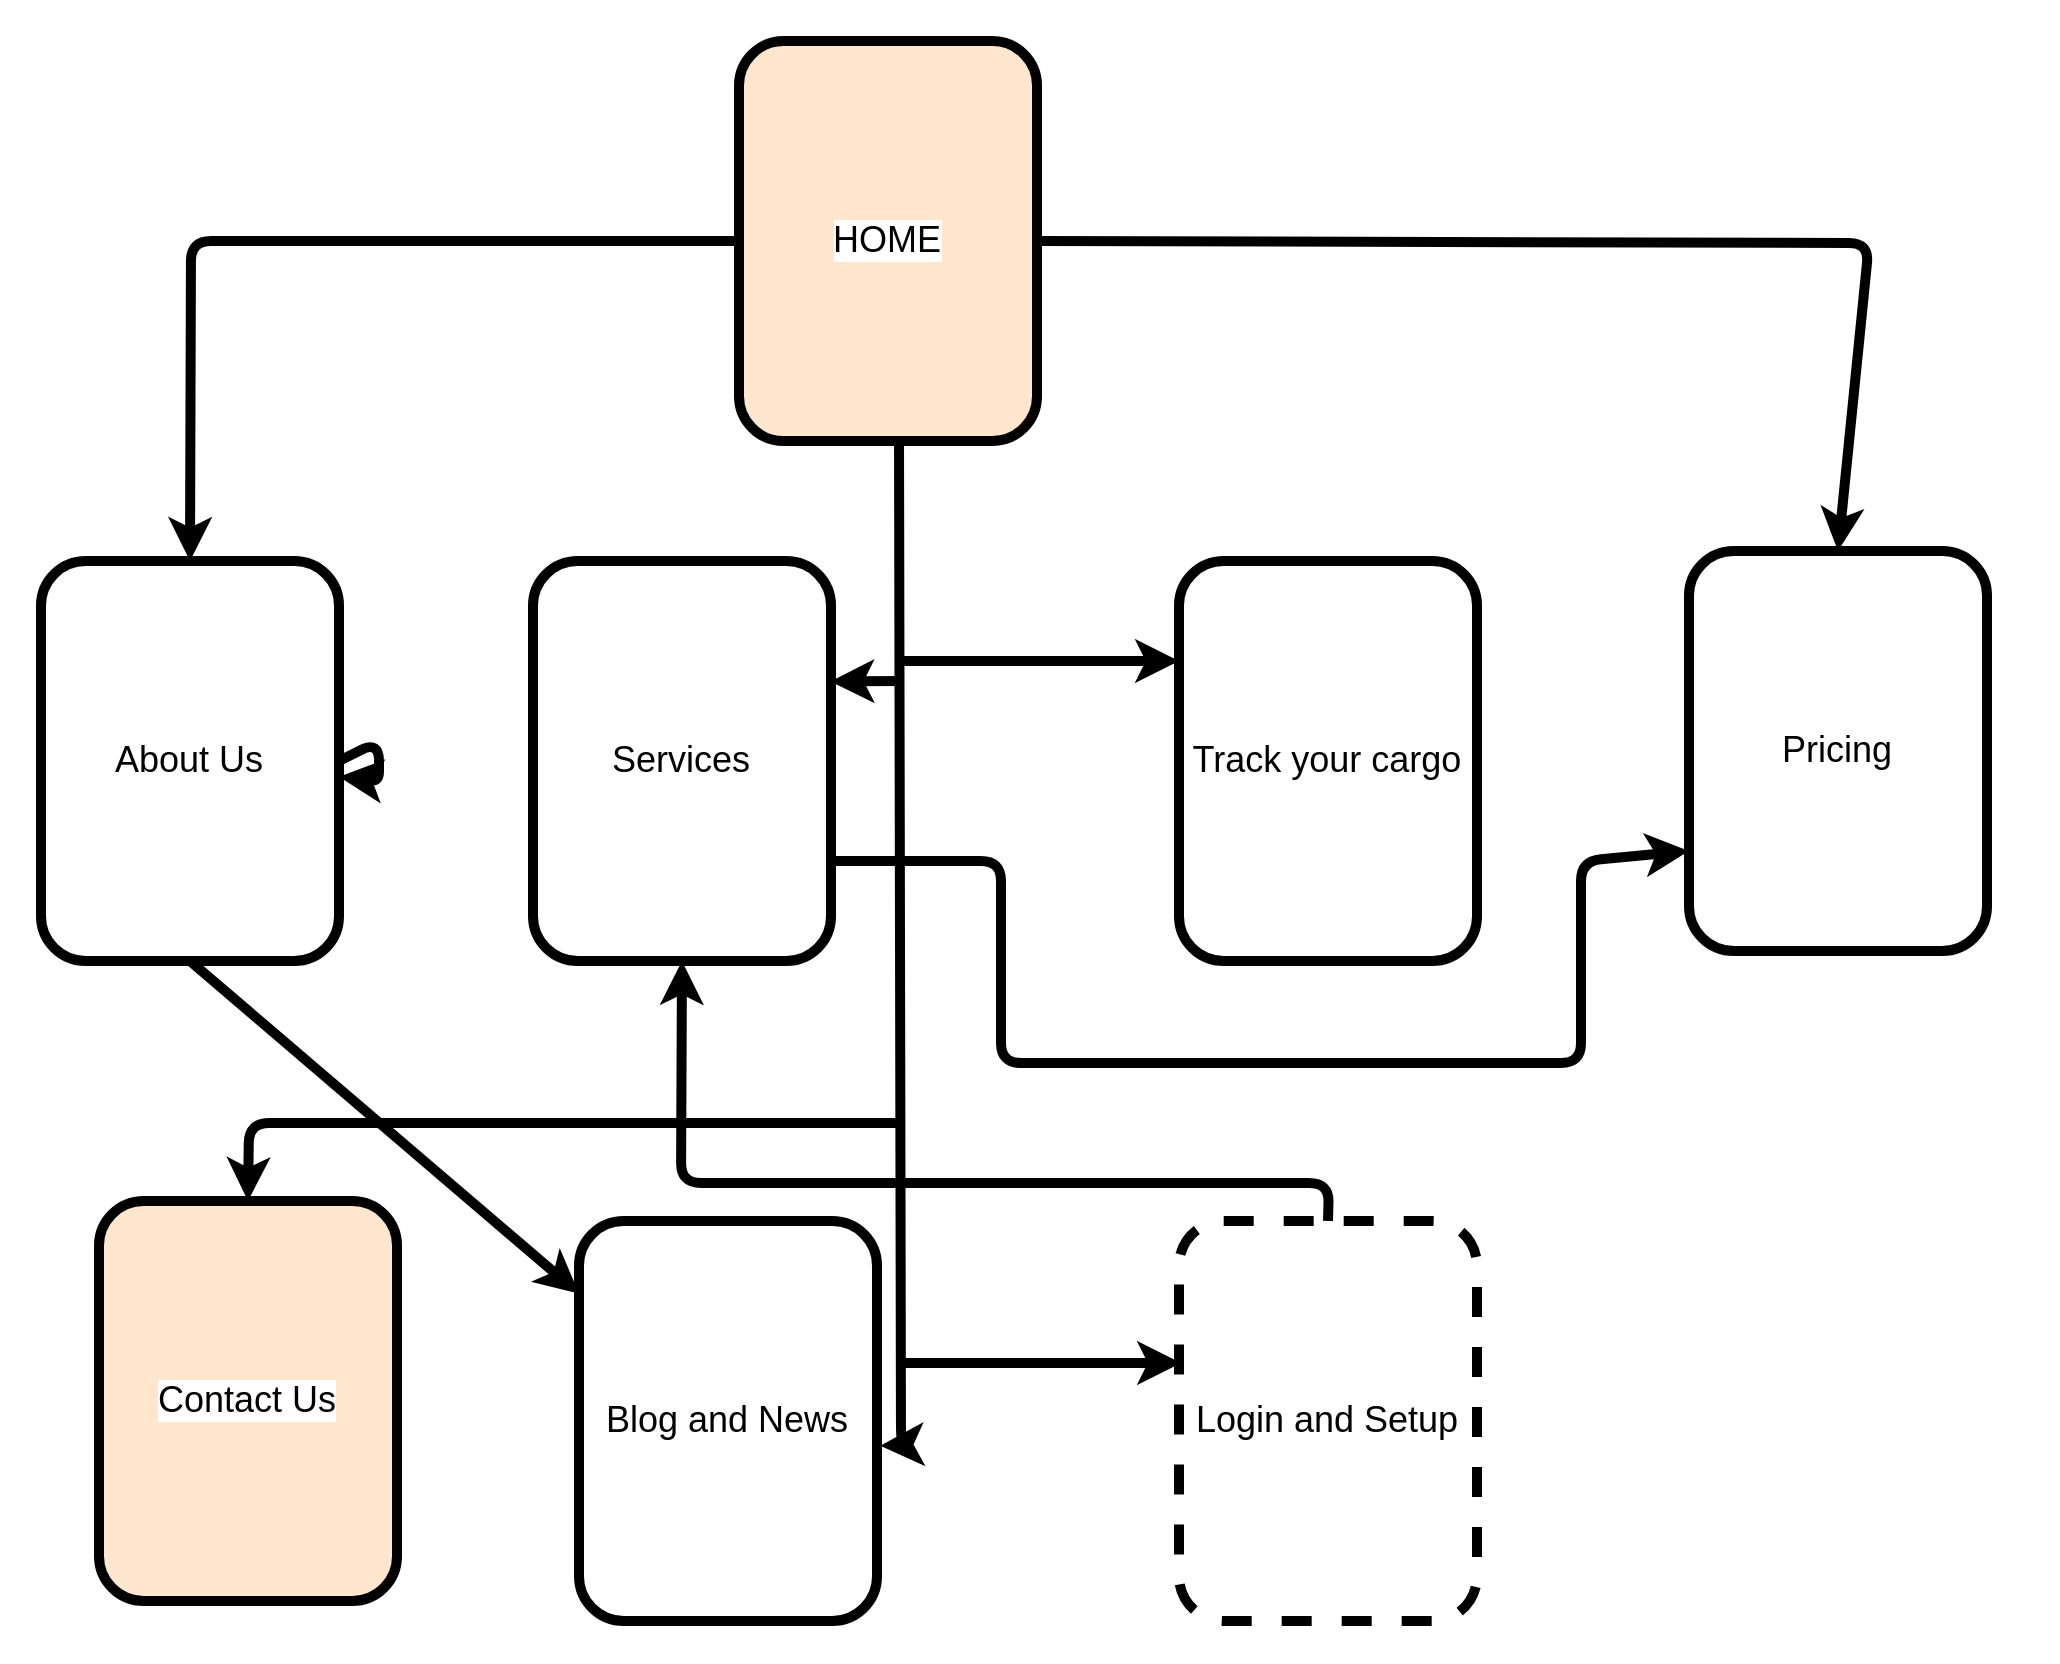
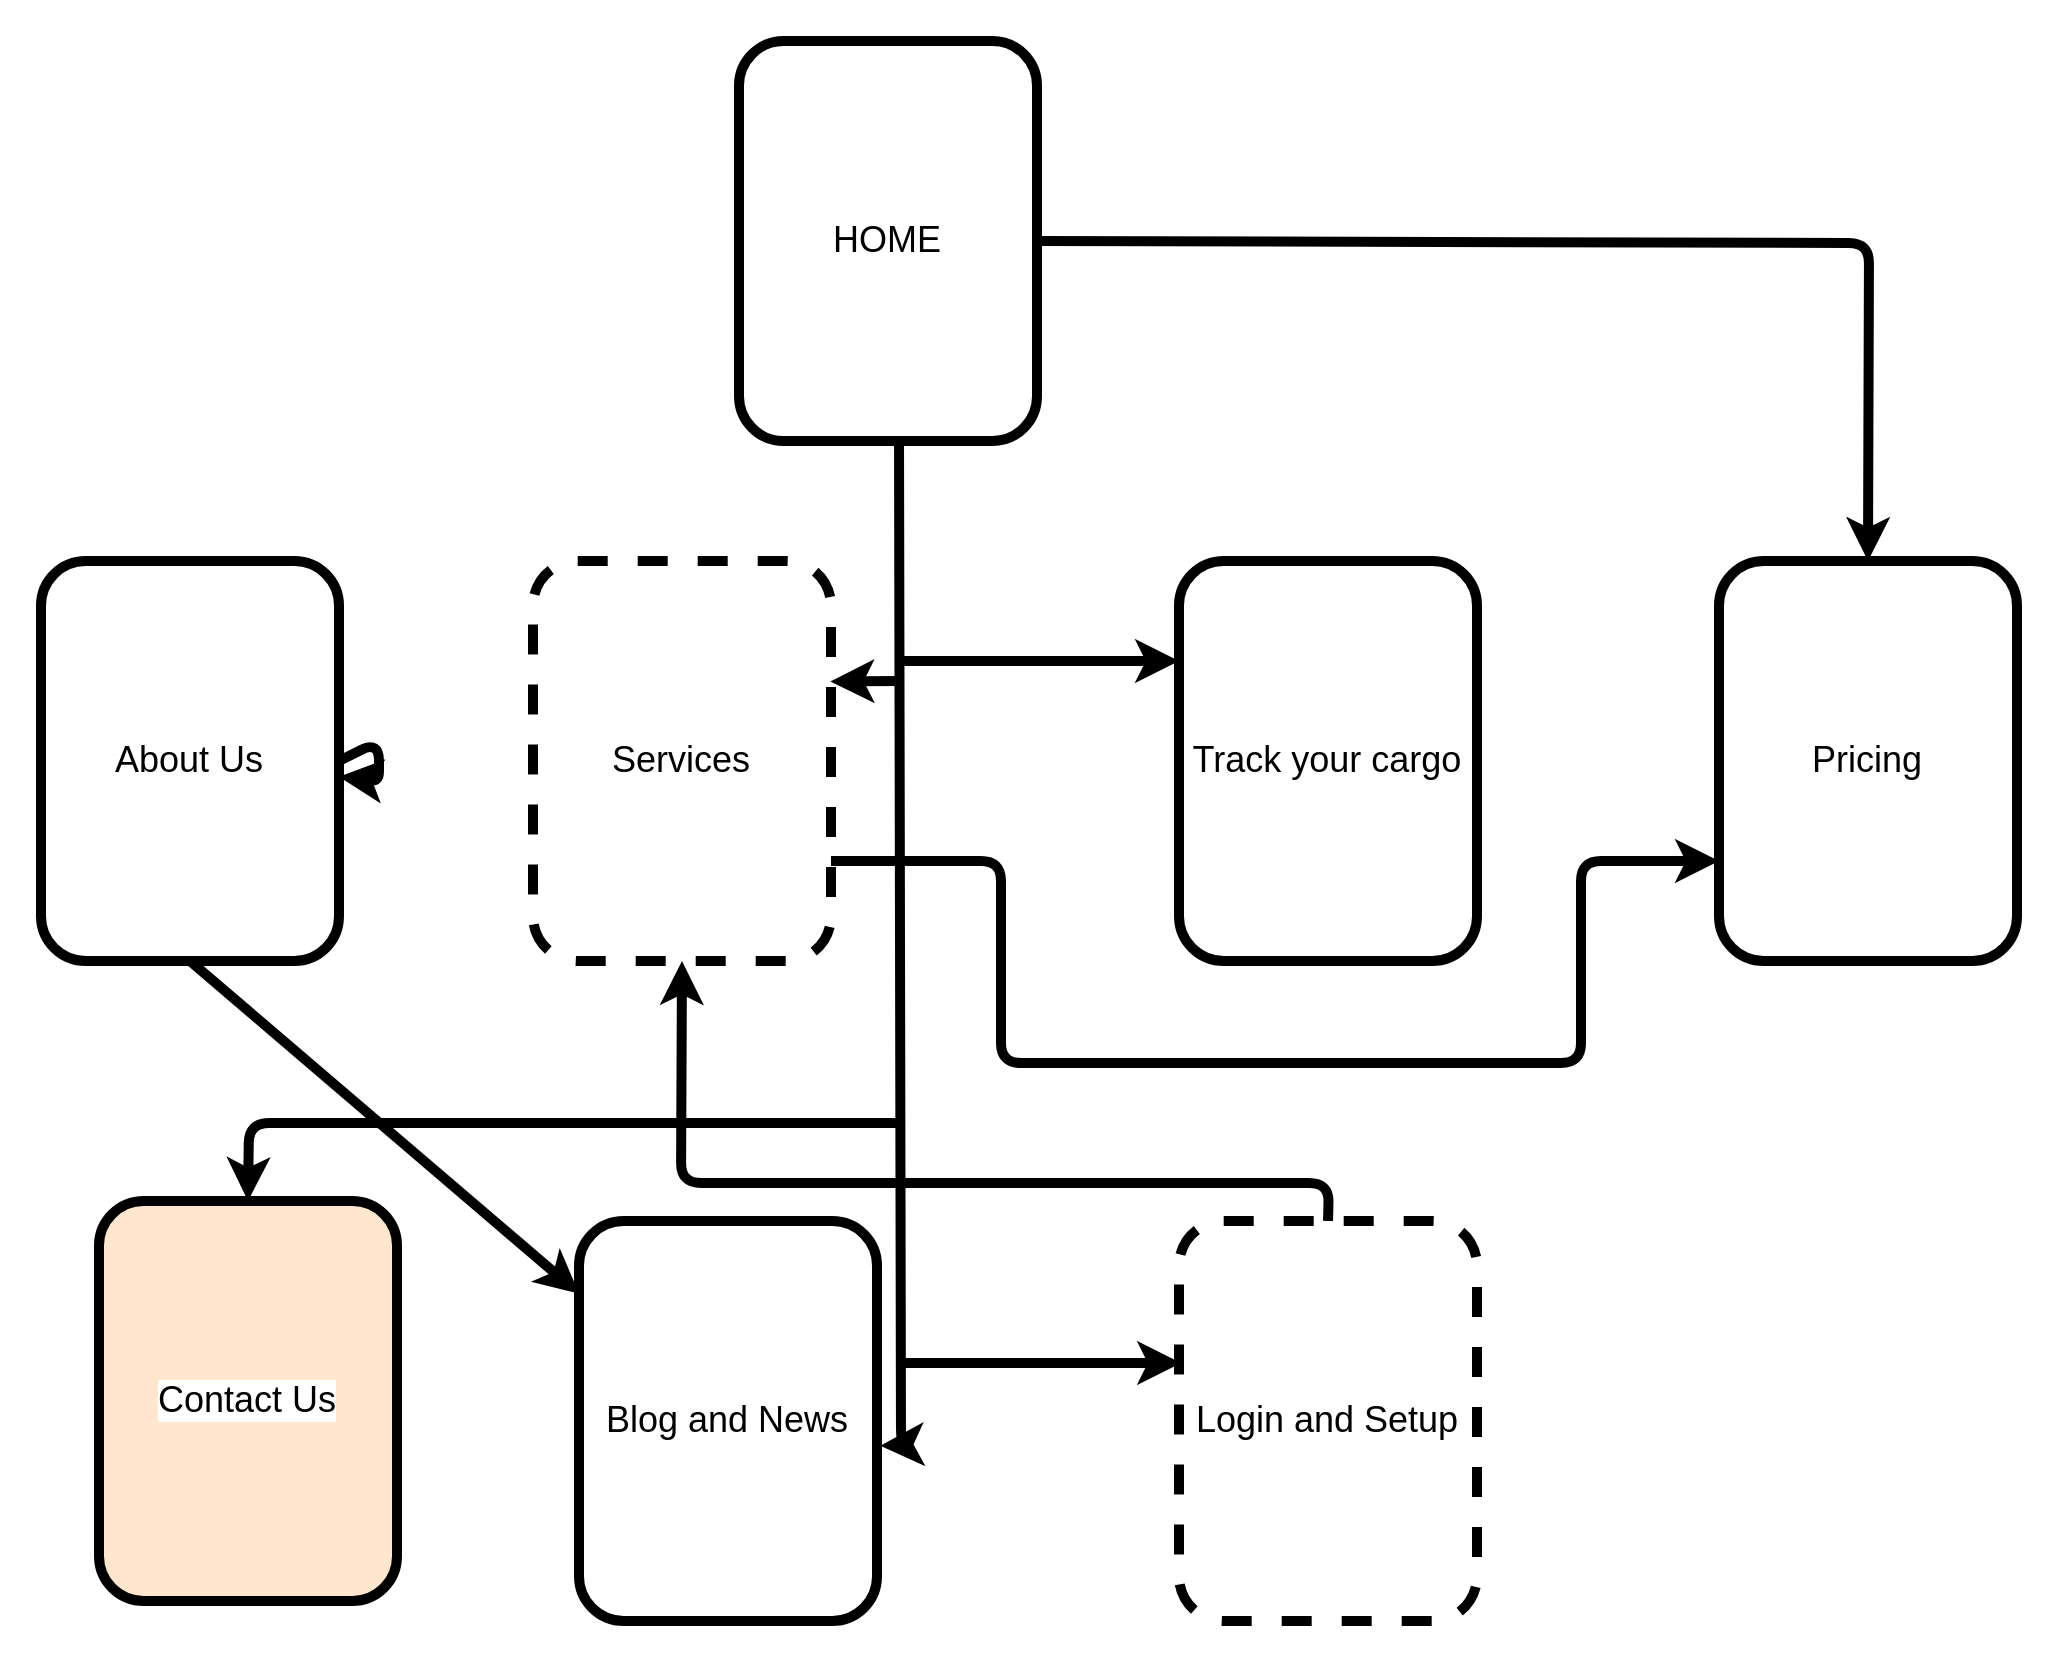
edge "HOME" -> "About Us": removed
node "HOME": fillcolor #ffe6cc -> #ffffff
node "Pricing": moved (1838, 751) -> (1868, 761)
node "Services": style solid -> dashed
